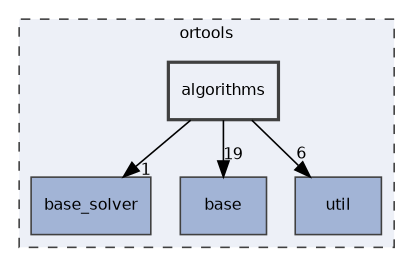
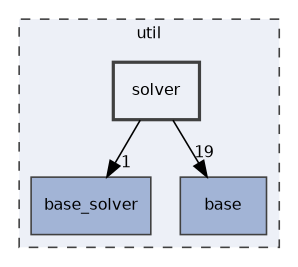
cluster "ortools": label "ortools" -> "util"
node "algorithms": label "algorithms" -> "solver"
node "util": removed
